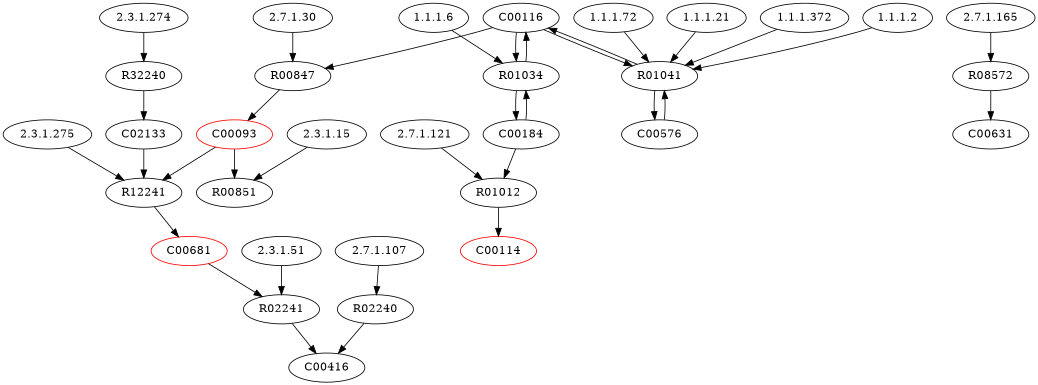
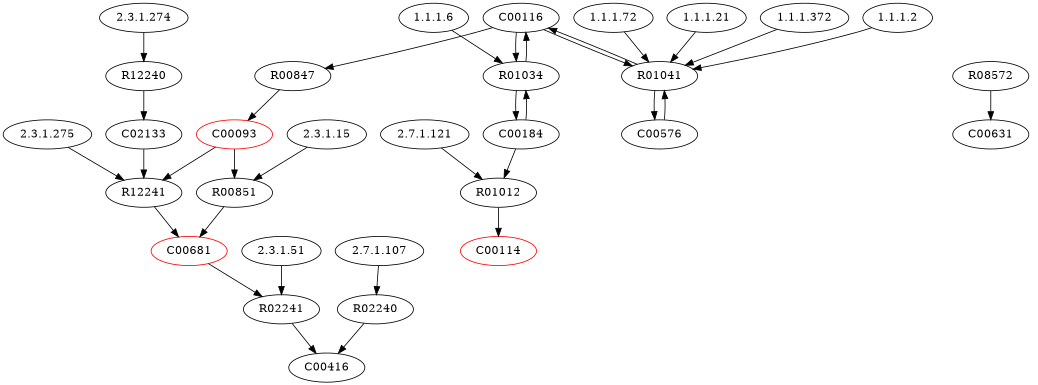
node "2.7.1.30": removed
node "2.7.1.165": removed
node "R32240": label "R32240" -> "R12240"
edge "R00851" -> "C00681": added
